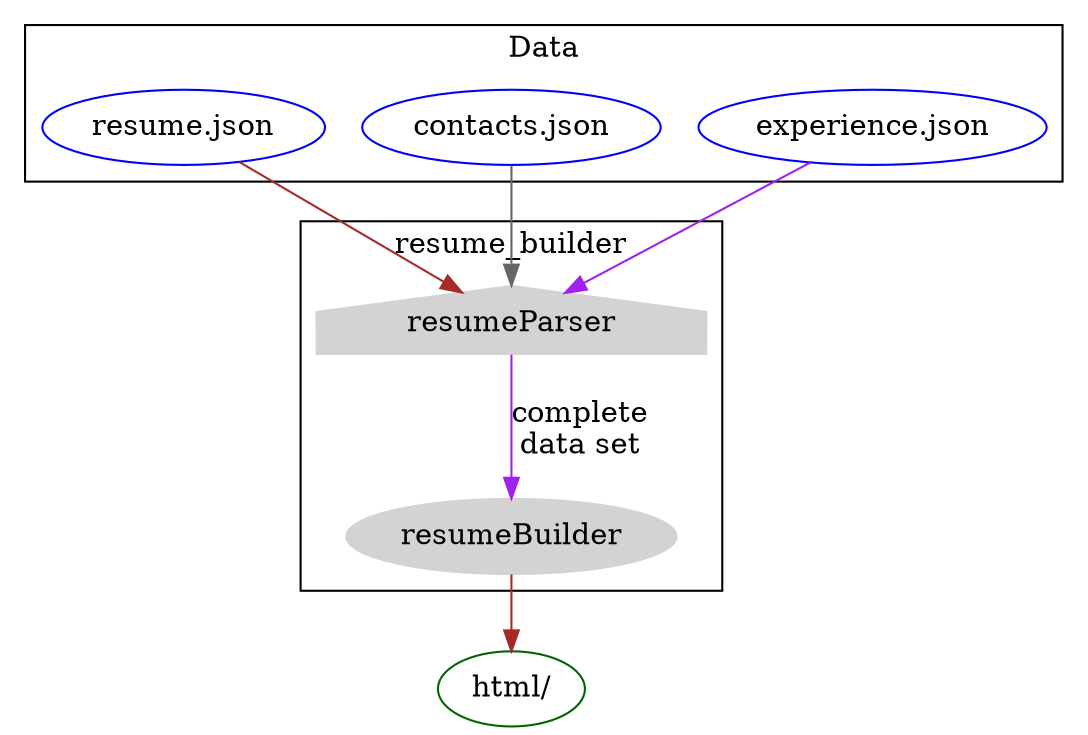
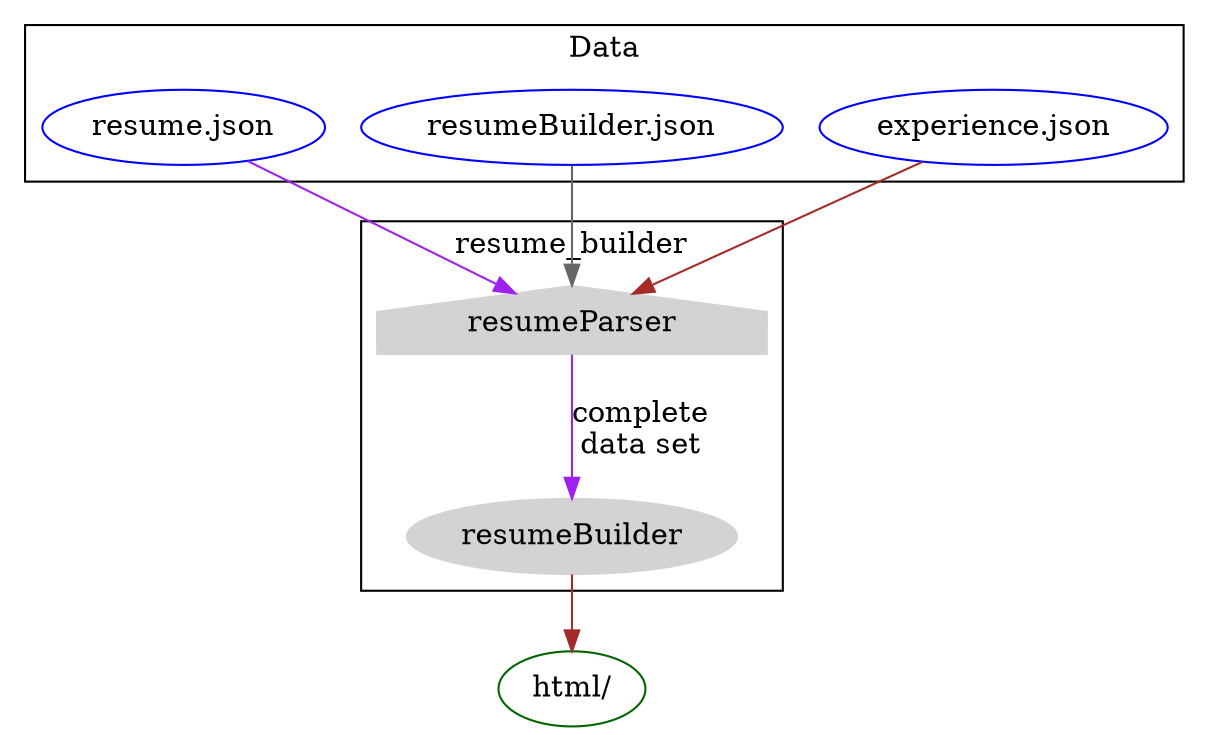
node "contacts.json": label "contacts.json" -> "resumeBuilder.json"
edge "resume.json" -> "resumeParser": color brown -> purple
edge "experience.json" -> "resumeParser": color purple -> brown
